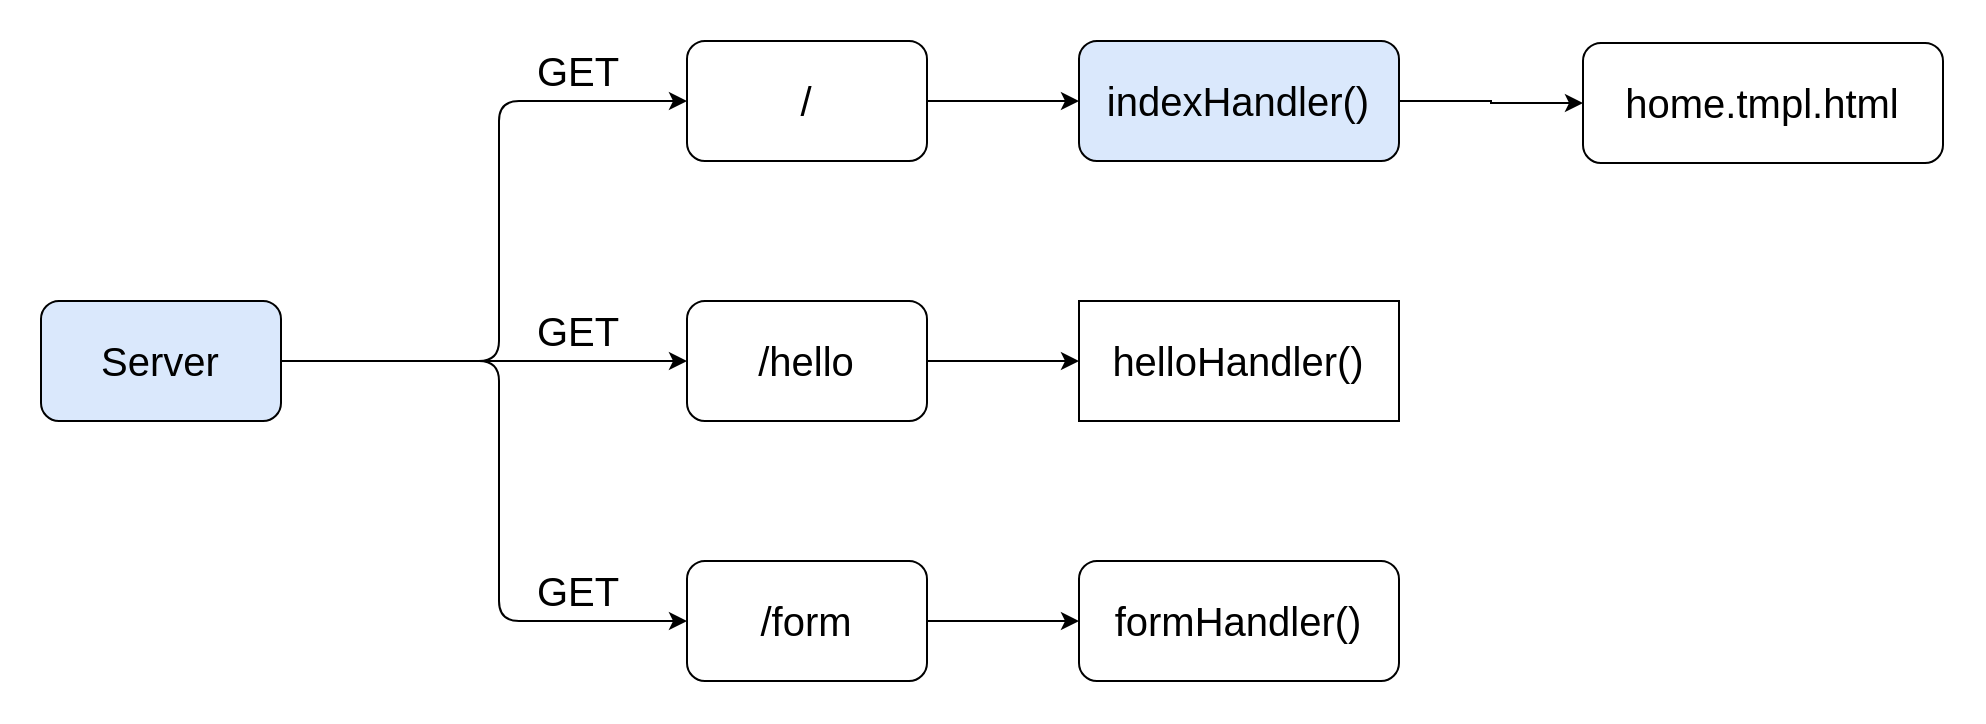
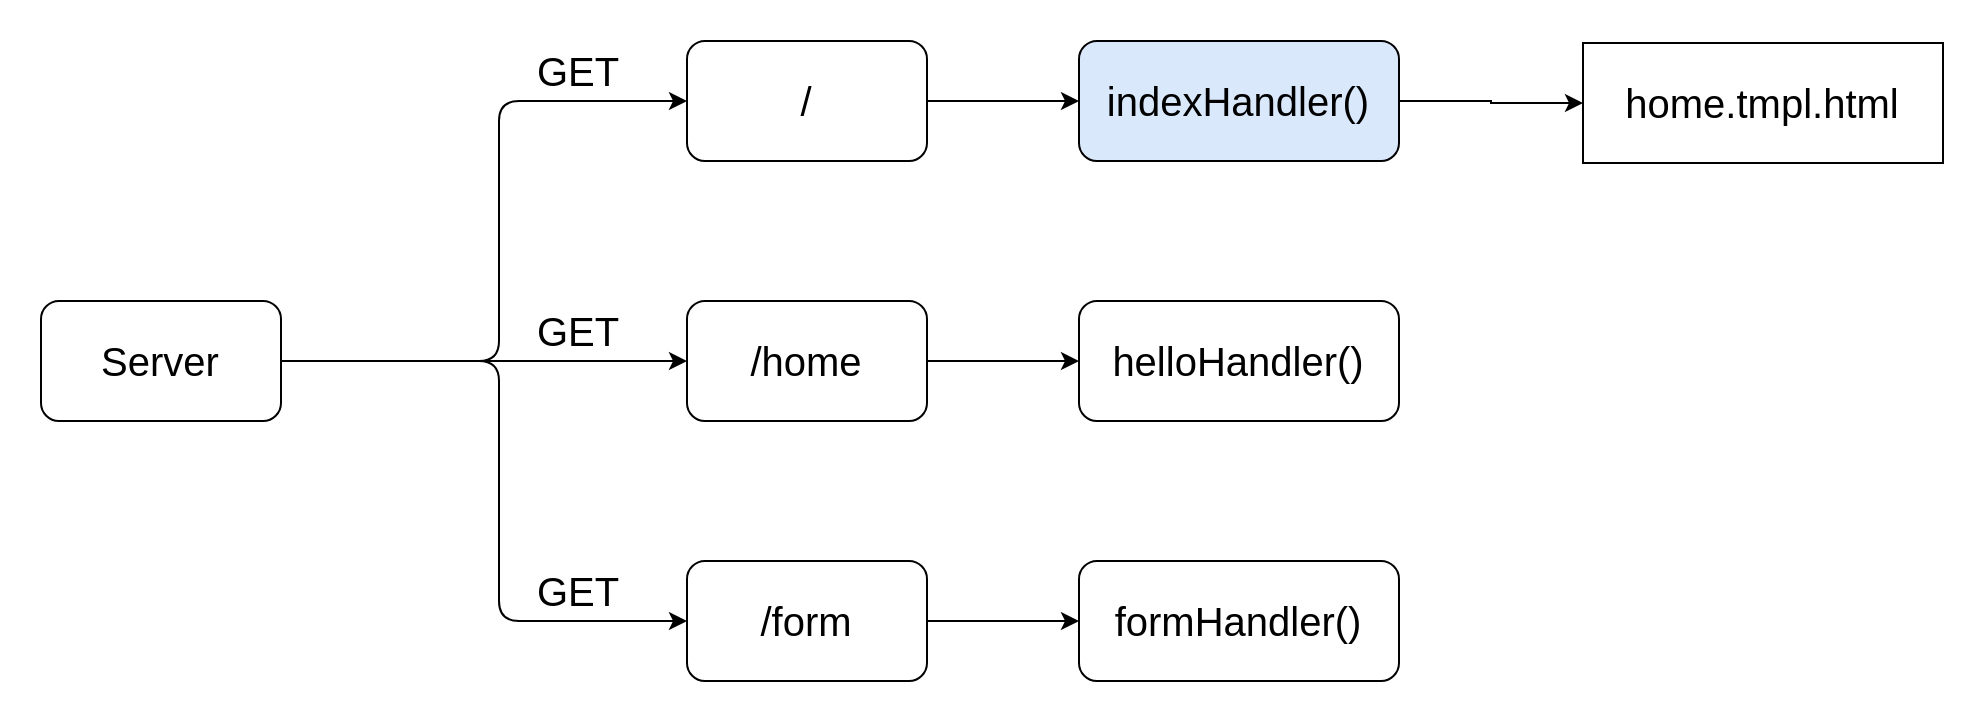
node "home.tmpl.html": shape rounded rectangle -> rectangle
node "Server": fillcolor #dae8fc -> #ffffff
node "/hello": label "/hello" -> "/home"
node "helloHandler()": shape rectangle -> rounded rectangle
